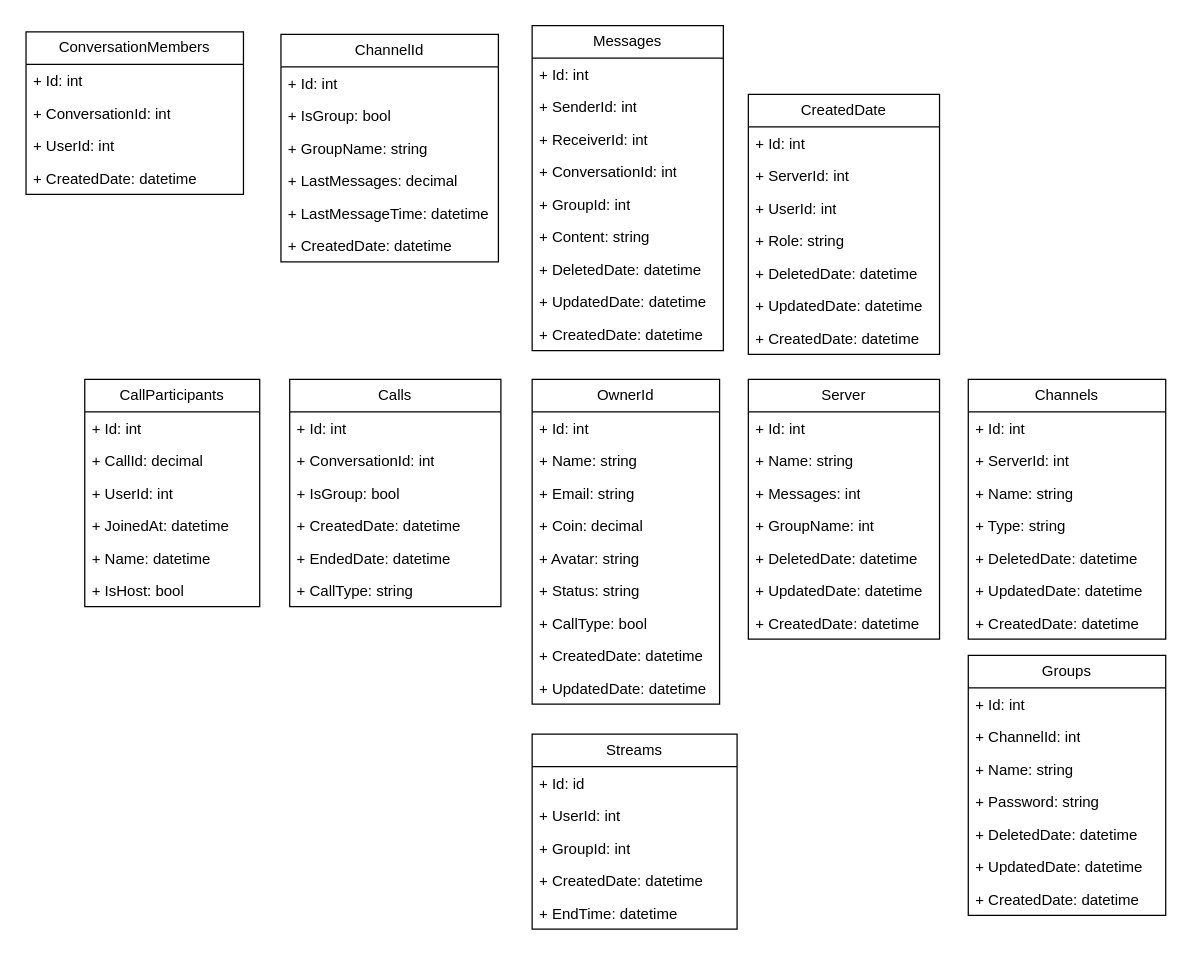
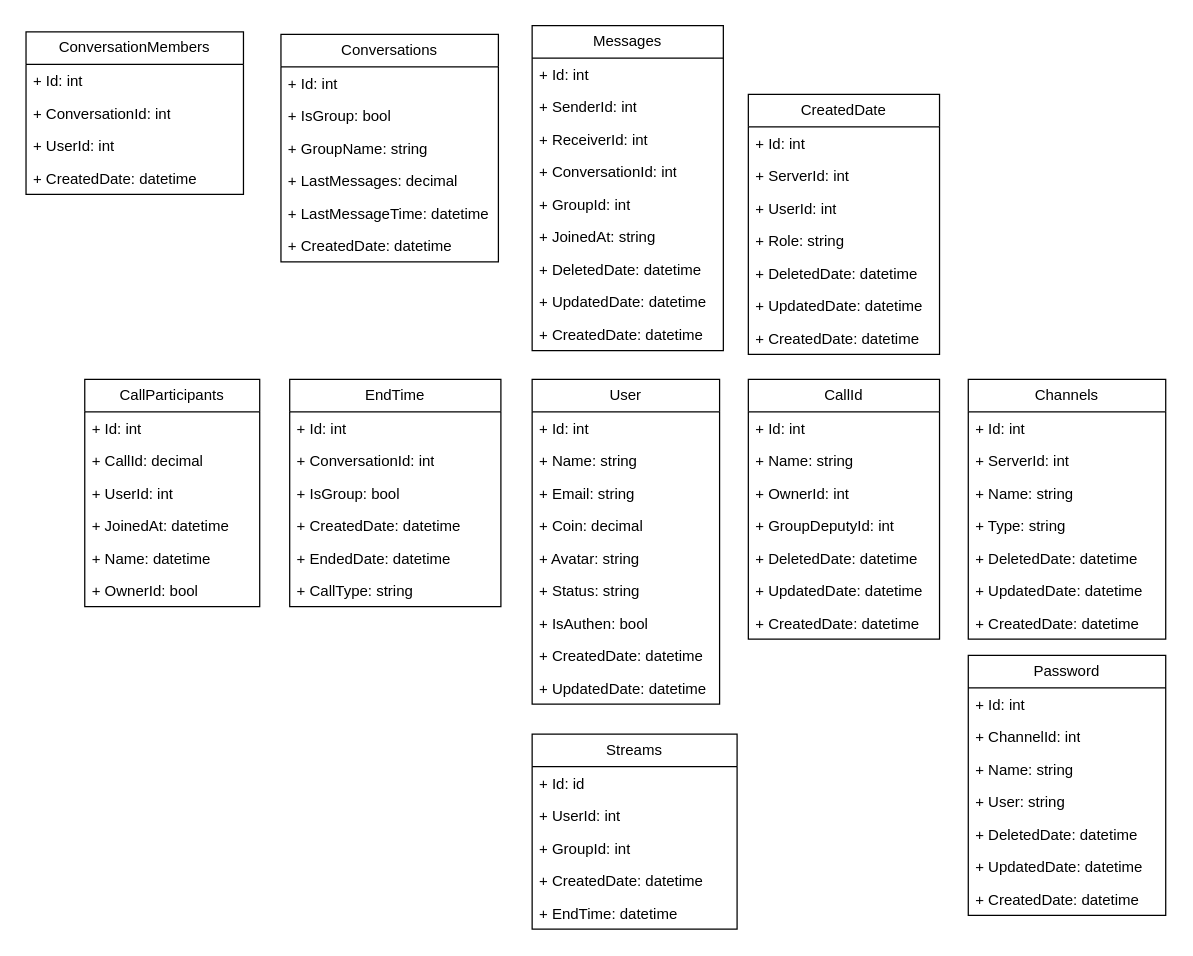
node "ChannelId": label "ChannelId" -> "Conversations"
node "+ Content: string": label "+ Content: string" -> "+ JoinedAt: string"
node "Calls": label "Calls" -> "EndTime"
node "OwnerId": label "OwnerId" -> "User"
node "Server": label "Server" -> "CallId"
node "+ Messages: int": label "+ Messages: int" -> "+ OwnerId: int"
node "+ GroupName: int": label "+ GroupName: int" -> "+ GroupDeputyId: int"
node "+ IsHost: bool": label "+ IsHost: bool" -> "+ OwnerId: bool"
node "+ CallType: bool": label "+ CallType: bool" -> "+ IsAuthen: bool"
node "Groups": label "Groups" -> "Password"
node "+ Password: string": label "+ Password: string" -> "+ User: string"
